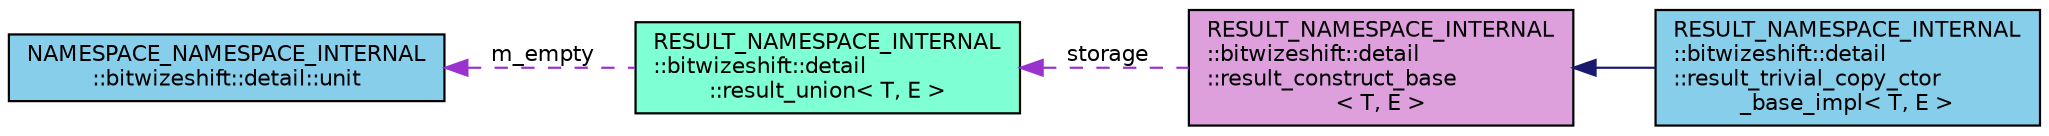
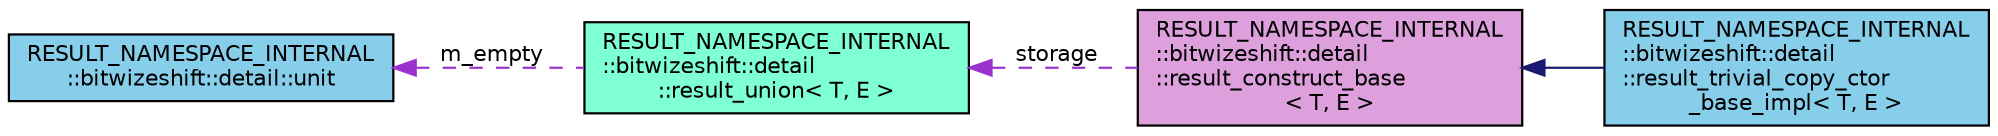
node "NAMESPACE_NAMESPACE_INTERNAL ::bitwizeshift::detail::unit": label "NAMESPACE_NAMESPACE_INTERNAL ::bitwizeshift::detail::unit" -> "RESULT_NAMESPACE_INTERNAL ::bitwizeshift::detail::unit"
